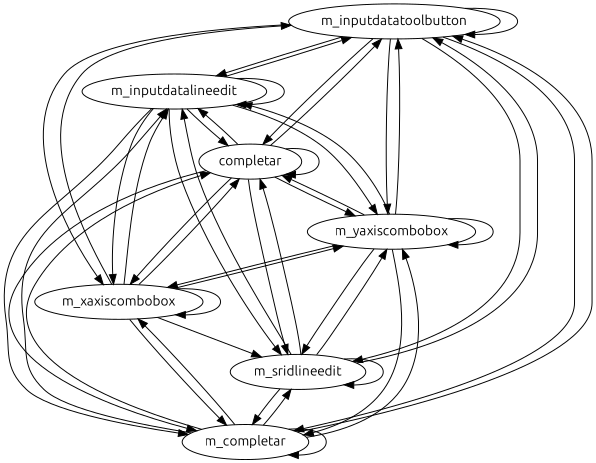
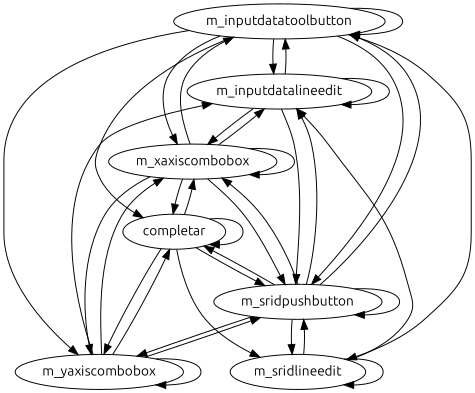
edge "completar" -> "m_inputdatatoolbutton": removed
edge "m_inputdatalineedit" -> "completar": removed
edge "completar" -> "m_inputdatalineedit": removed
edge "m_yaxiscombobox" -> "m_inputdatatoolbutton": removed
edge "m_inputdatalineedit" -> "m_yaxiscombobox": removed
edge "m_inputdatalineedit" -> "m_sridlineedit": removed
edge "m_sridlineedit" -> "m_inputdatatoolbutton": removed
edge "m_sridlineedit" -> "completar": removed
edge "m_yaxiscombobox" -> "m_sridlineedit": removed
edge "m_sridlineedit" -> "m_yaxiscombobox": removed
edge "m_xaxiscombobox" -> "m_sridlineedit": removed
node "m_completar": label "m_completar" -> "m_sridpushbutton"
